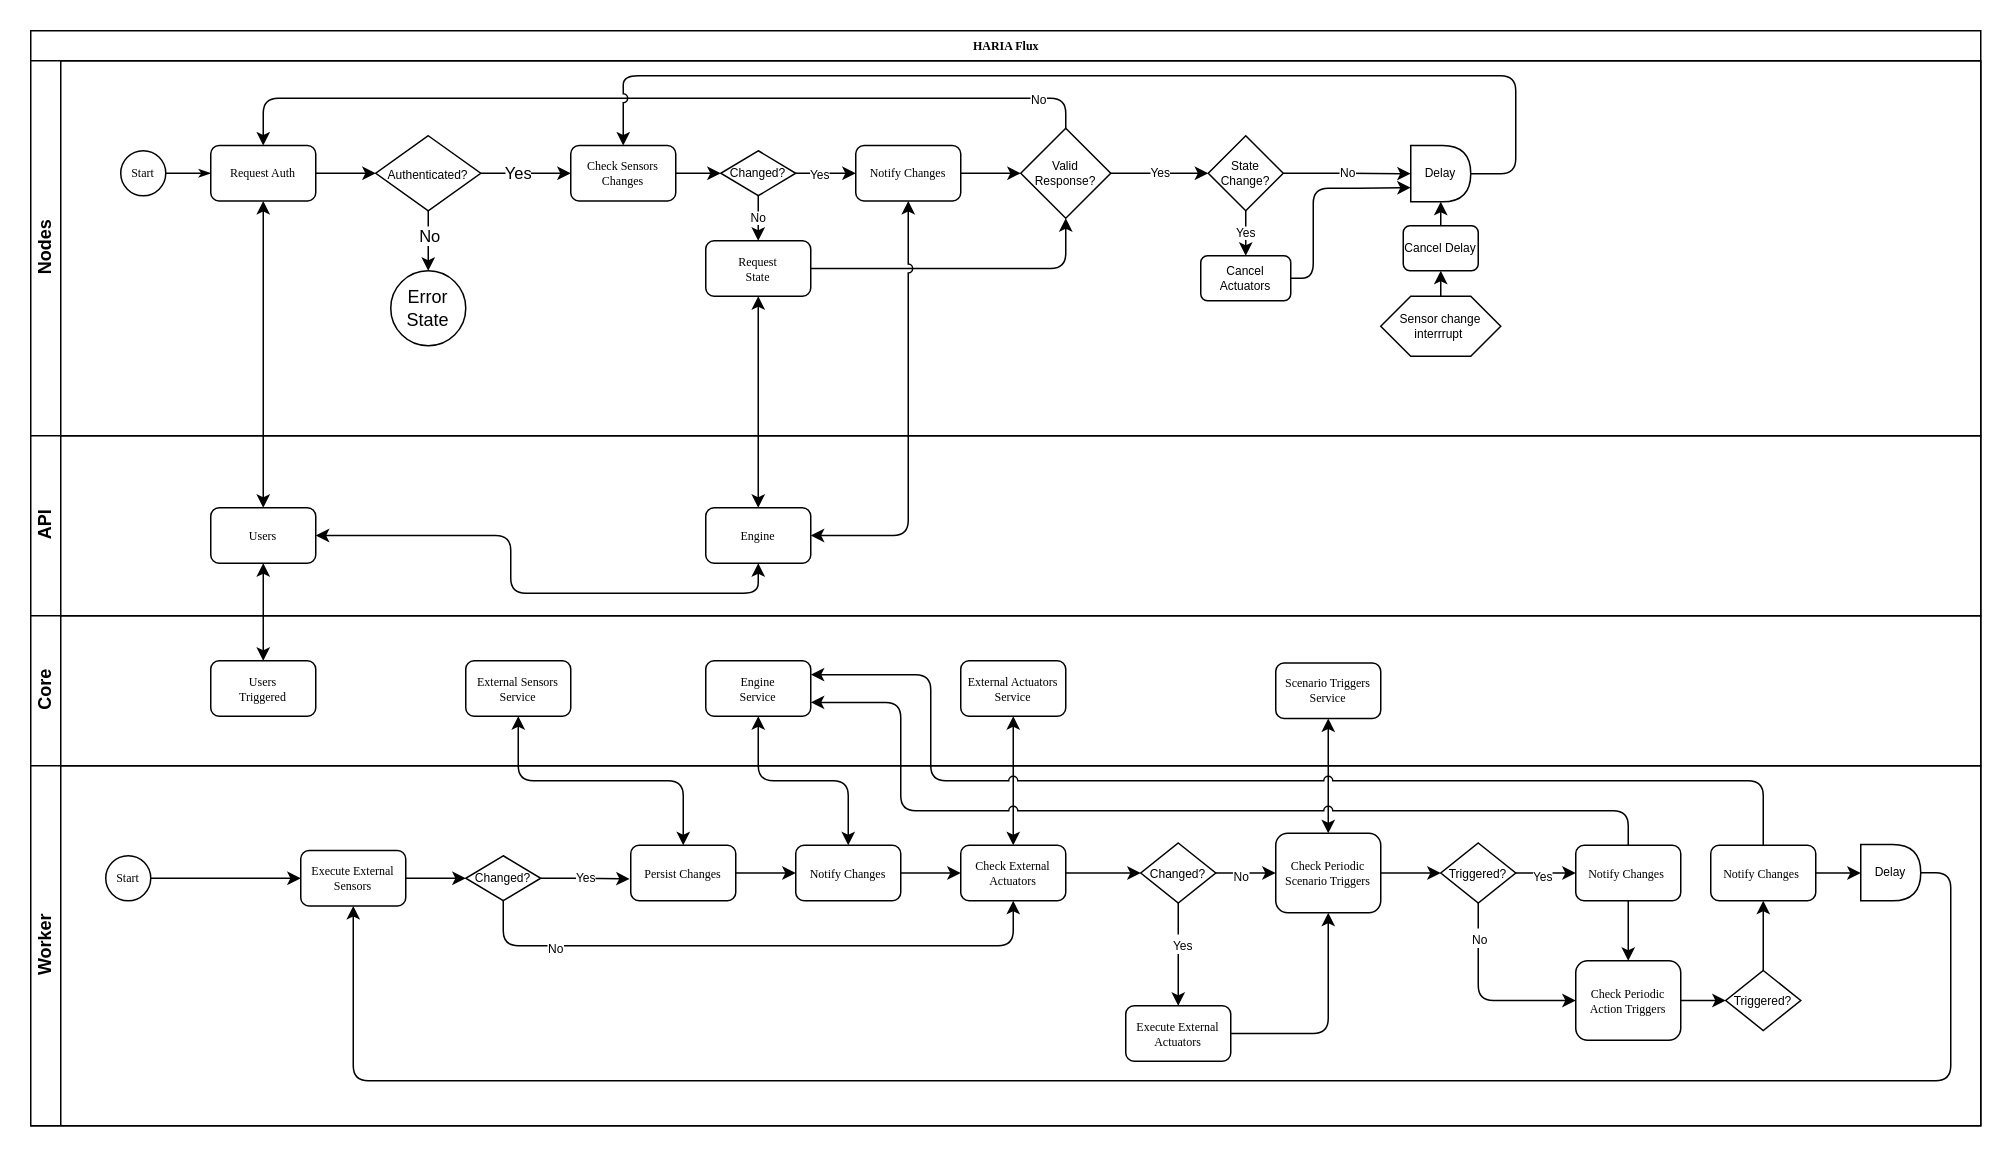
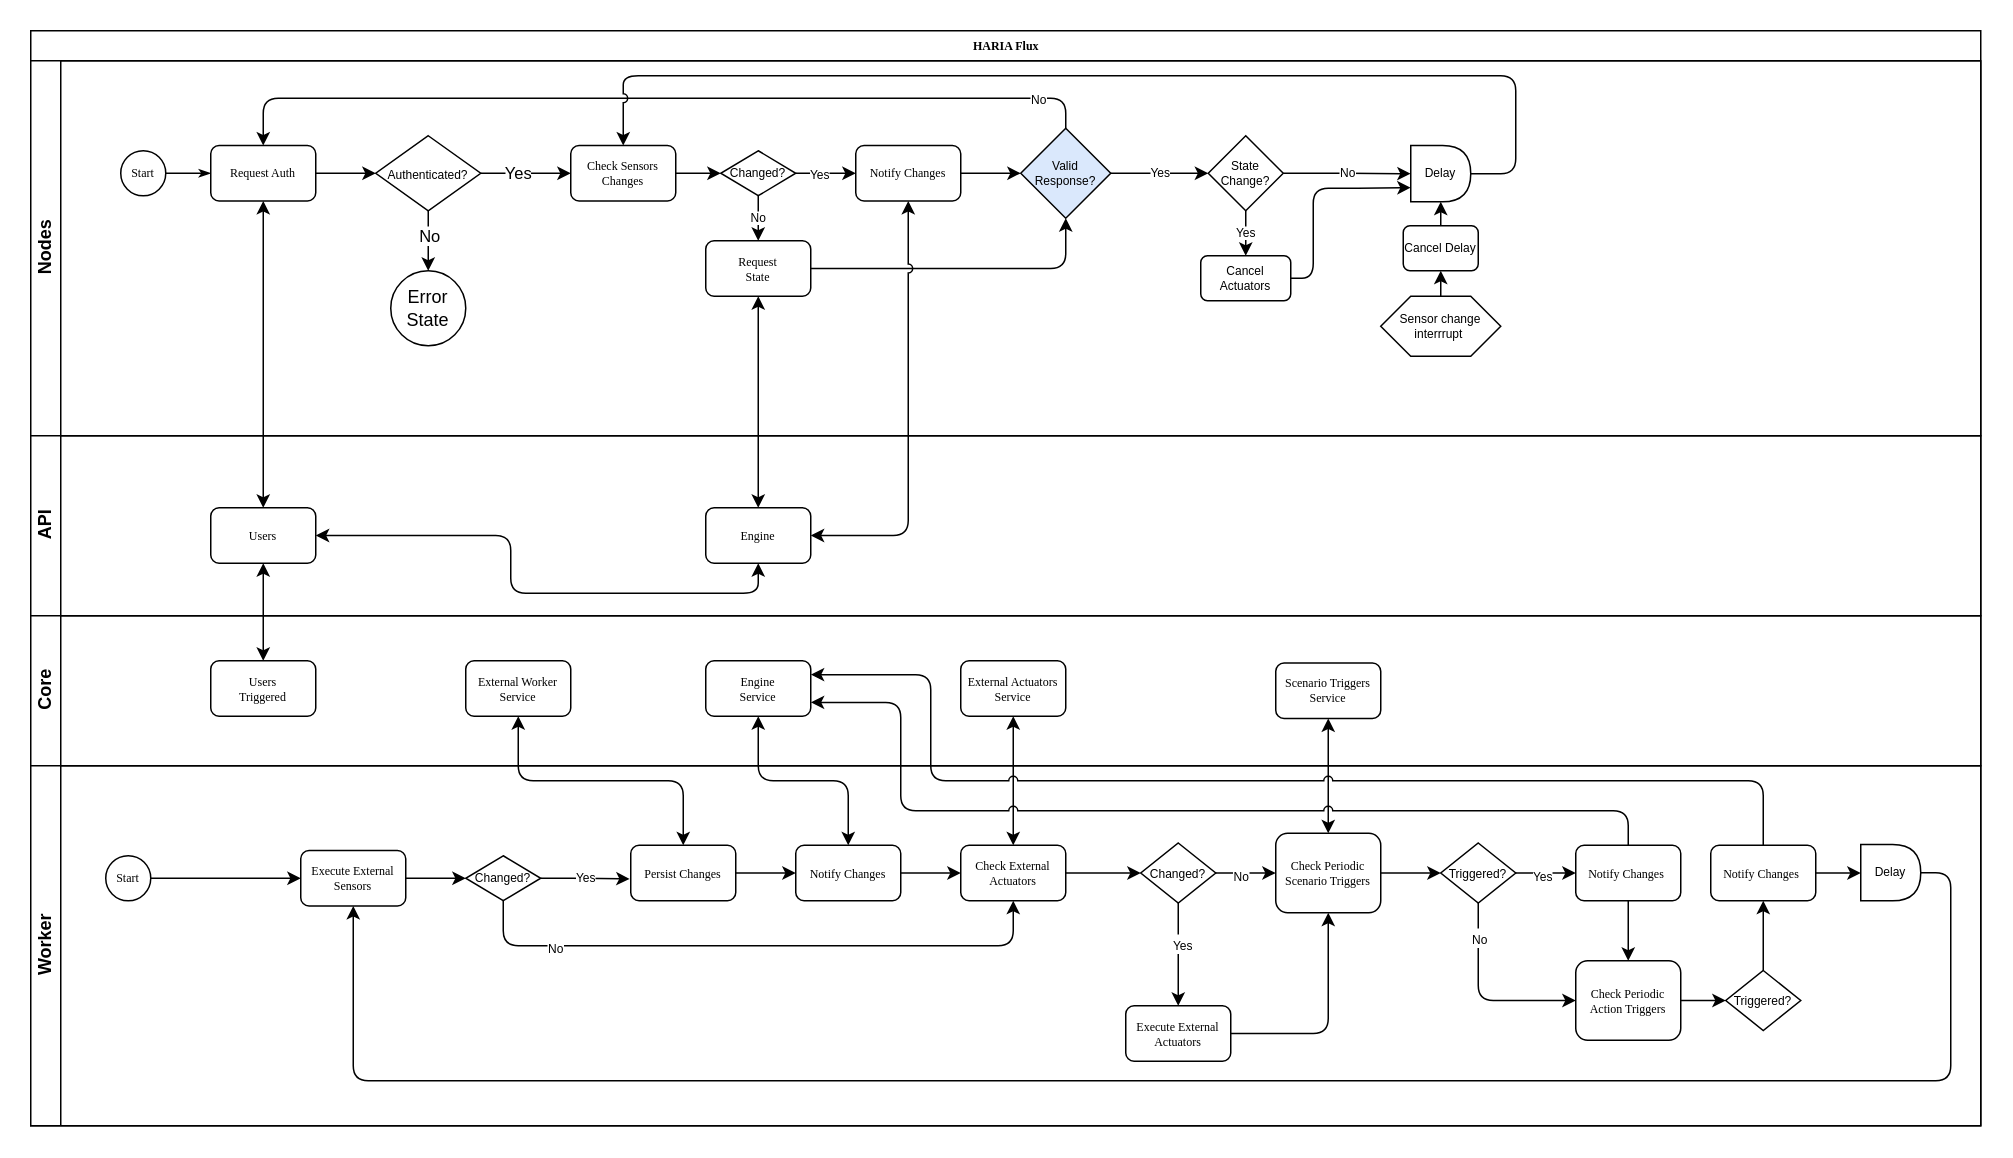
node "Valid Response?": fillcolor #ffffff -> #dae8fc
node "External Sensors Service": label "External Sensors Service" -> "External Worker Service"
